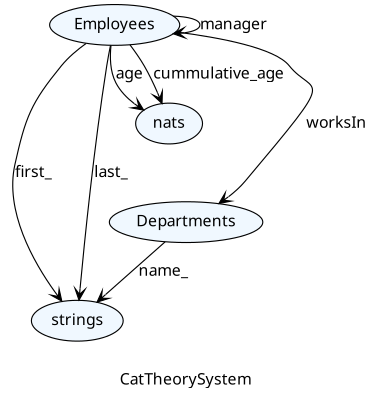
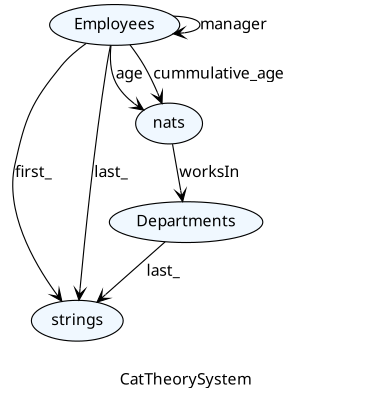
edge "Employees" -> "Departments": now "nats" -> "Departments"
edge "Departments" -> "strings": label "name_" -> "last_"
